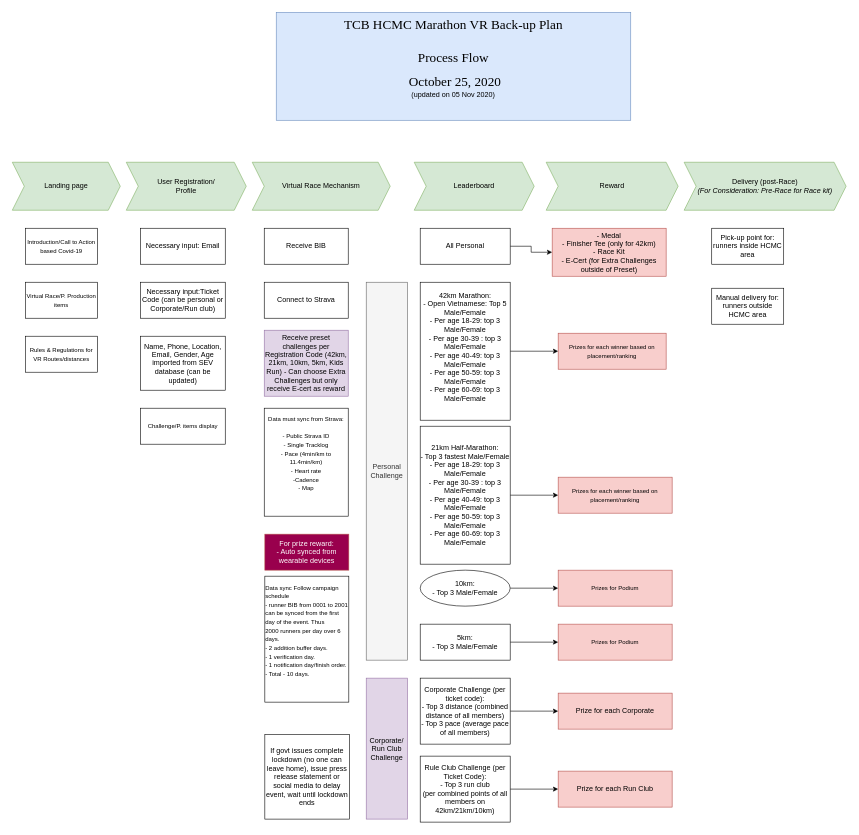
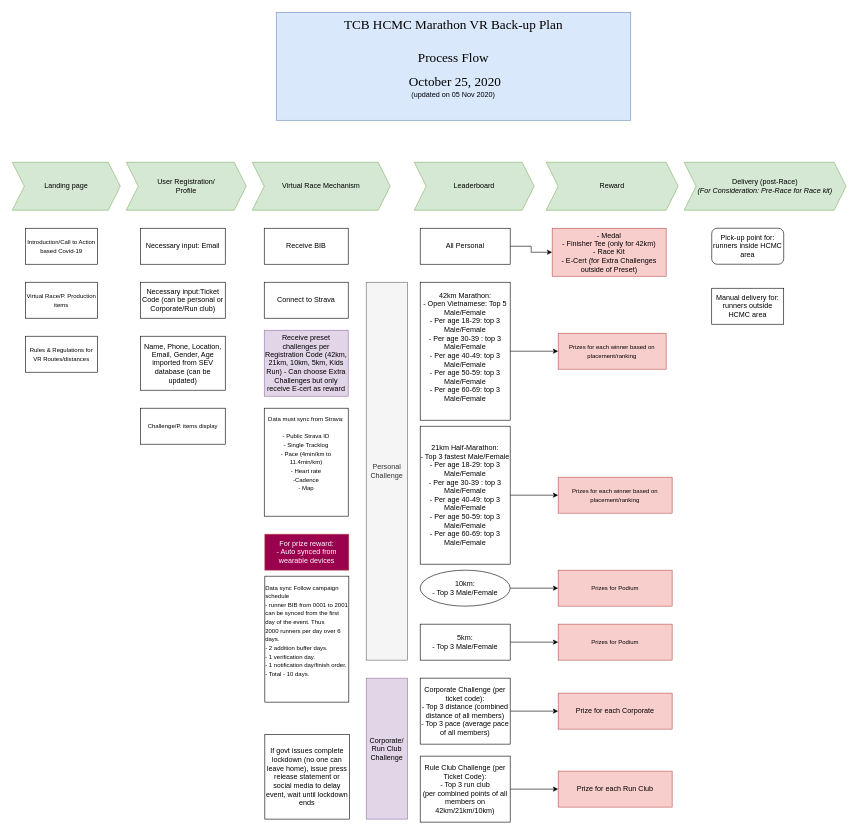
node "Pick-up point for: runners inside HCMC area": shape rectangle -> rounded rectangle
